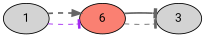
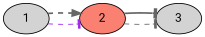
node "6": label "6" -> "2"
